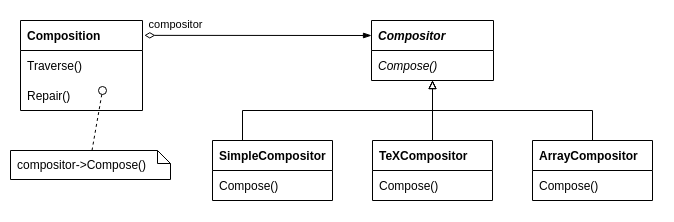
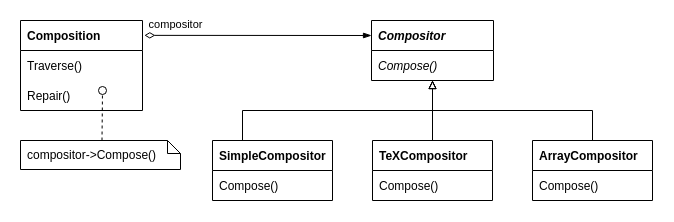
node "compositor->Compose()": moved (91, 165) -> (101, 155)
